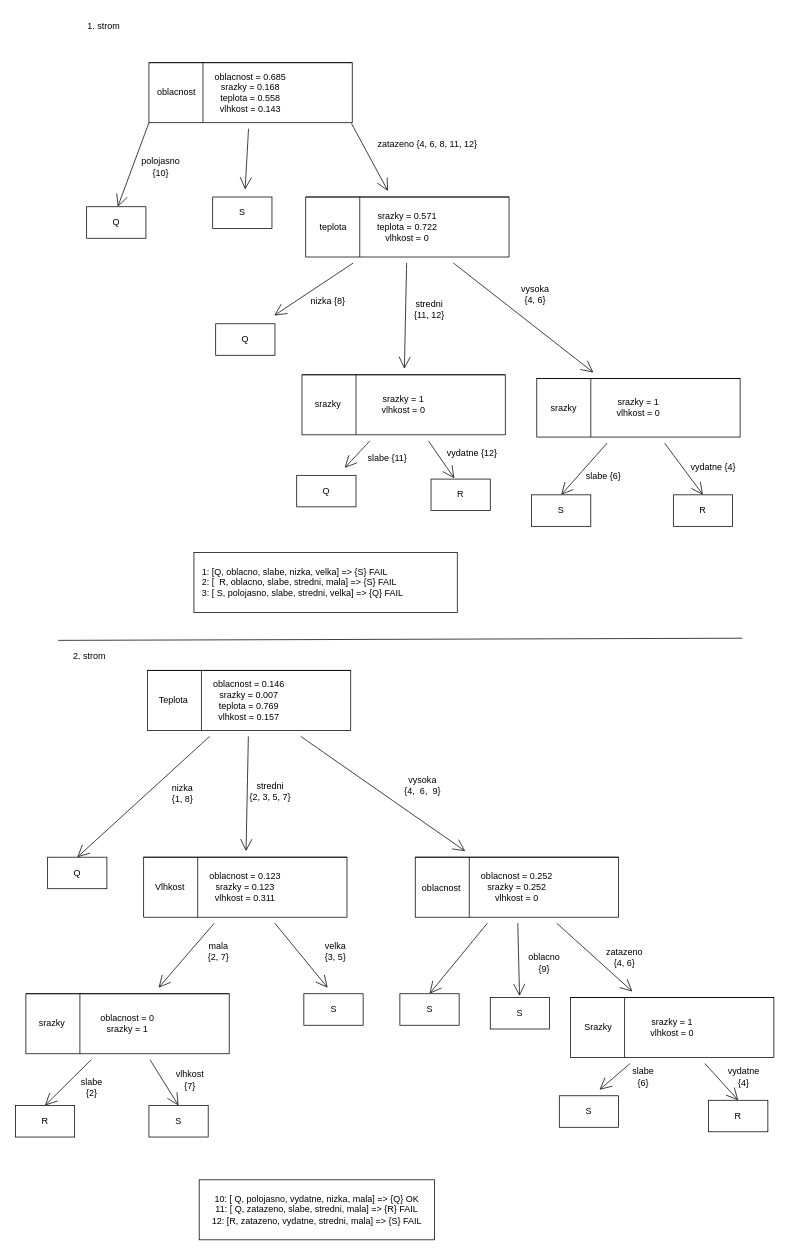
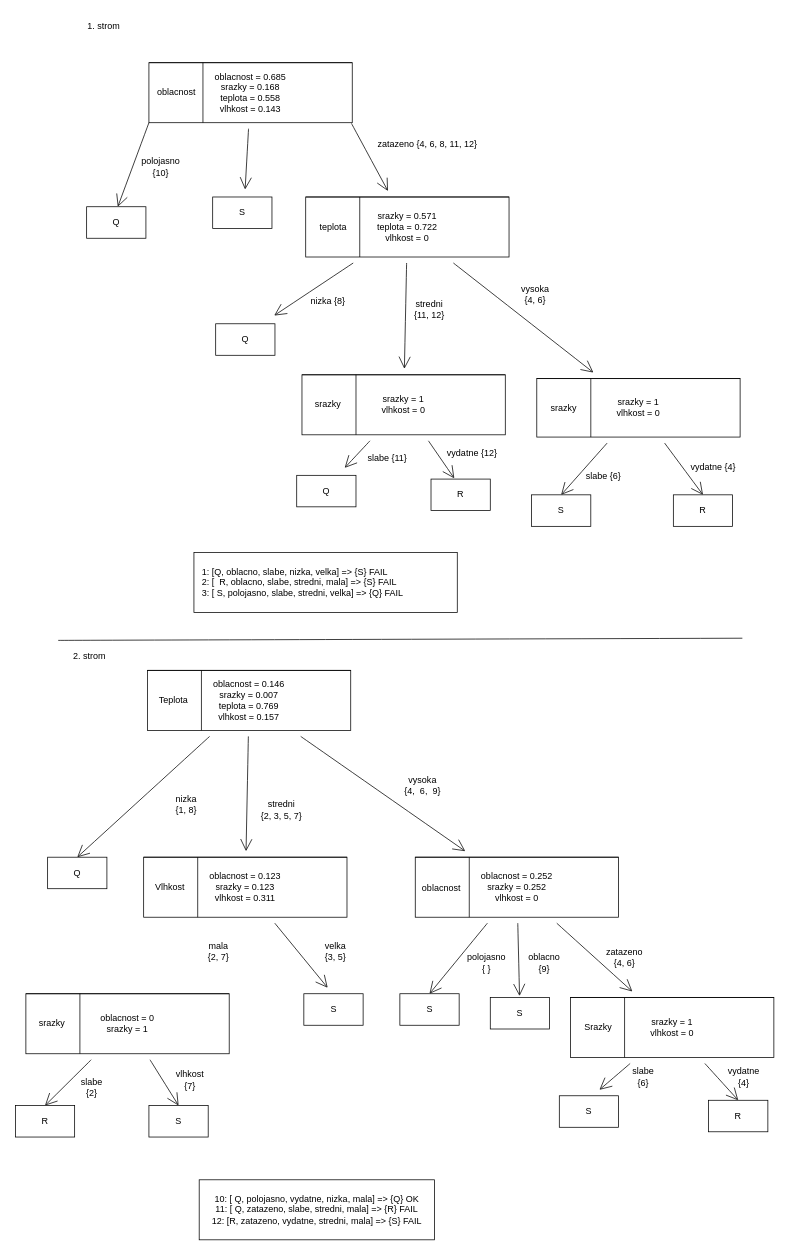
node "stredni {2, 3, 5, 7}": moved (270, 791) -> (282, 810)
node "nizka {1, 8}": moved (183, 793) -> (186, 804)
edge "oblacnost = 0.123 srazky = 0.123 vlhkost = 0.311" -> "oblacnost = 0 srazky = 1": removed
node "polojasno { }": added
